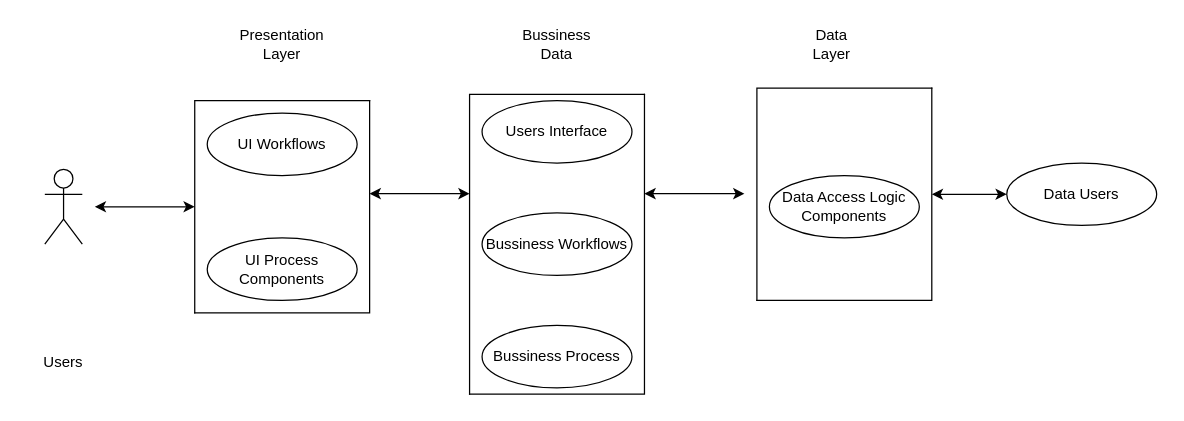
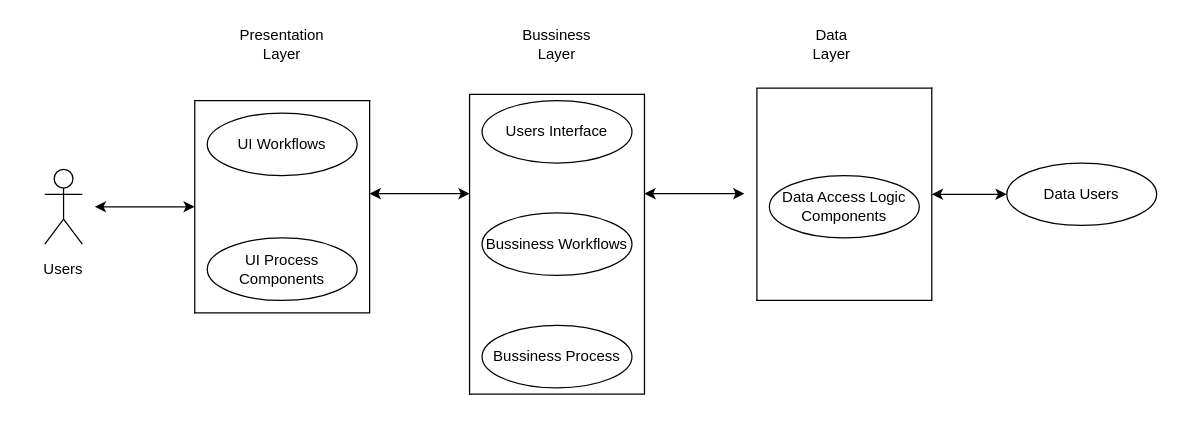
node "Bussiness Data": label "Bussiness Data" -> "Bussiness Layer"
node "Users": moved (63, 363) -> (63, 269)
